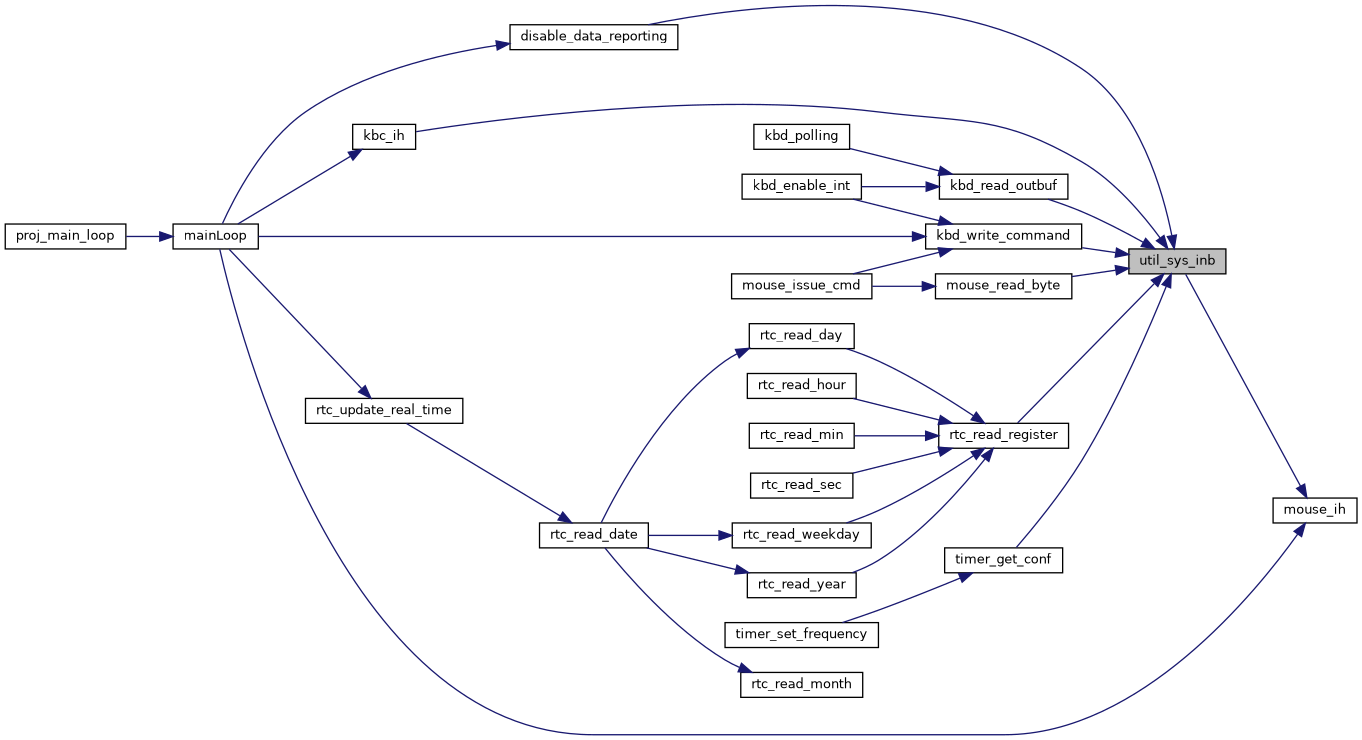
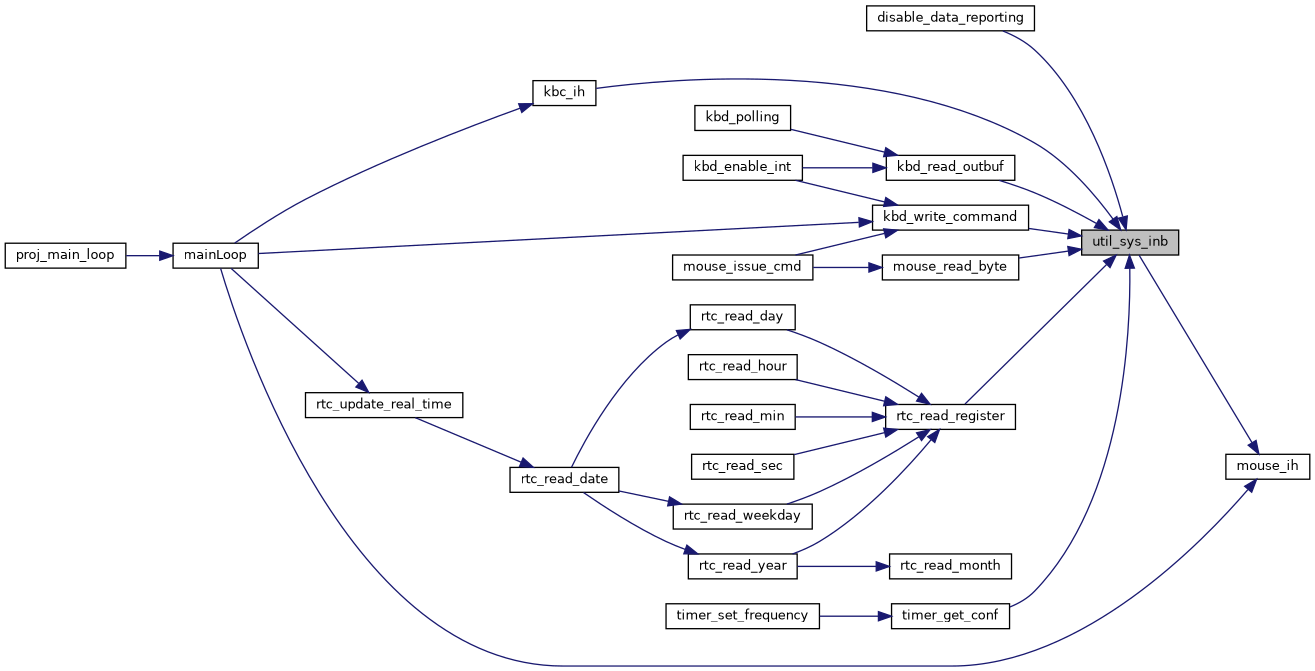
edge "mainLoop" -> "disable_data_reporting": removed
edge "rtc_read_date" -> "rtc_read_month": now "rtc_read_year" -> "rtc_read_month"
